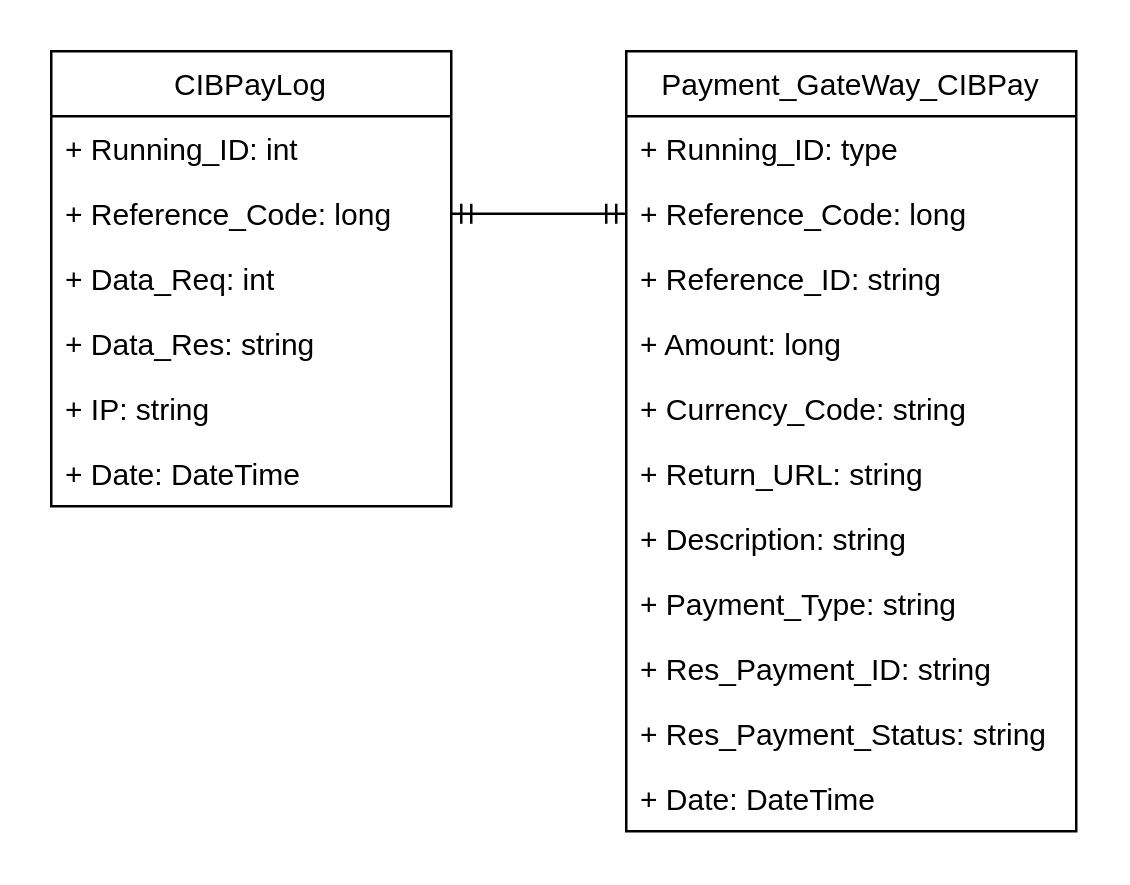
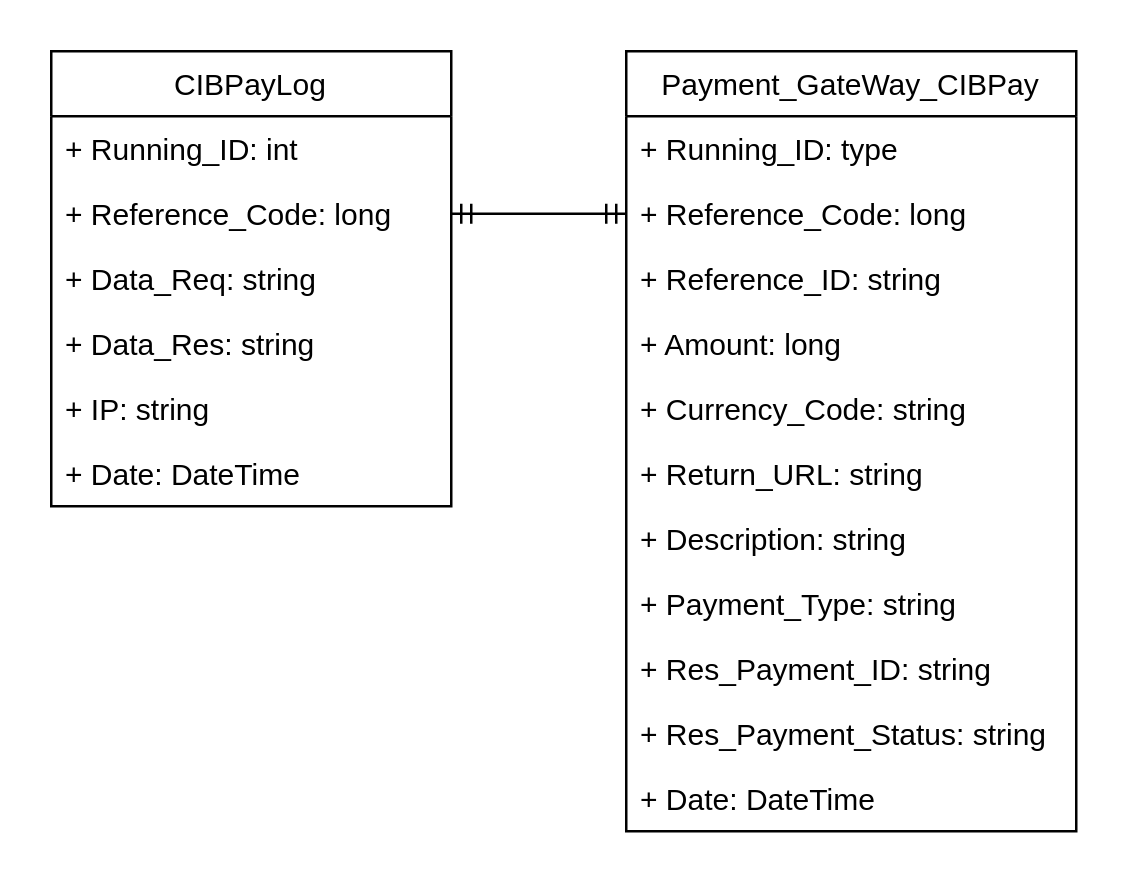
node "+ Data_Req: int": label "+ Data_Req: int" -> "+ Data_Req: string"
